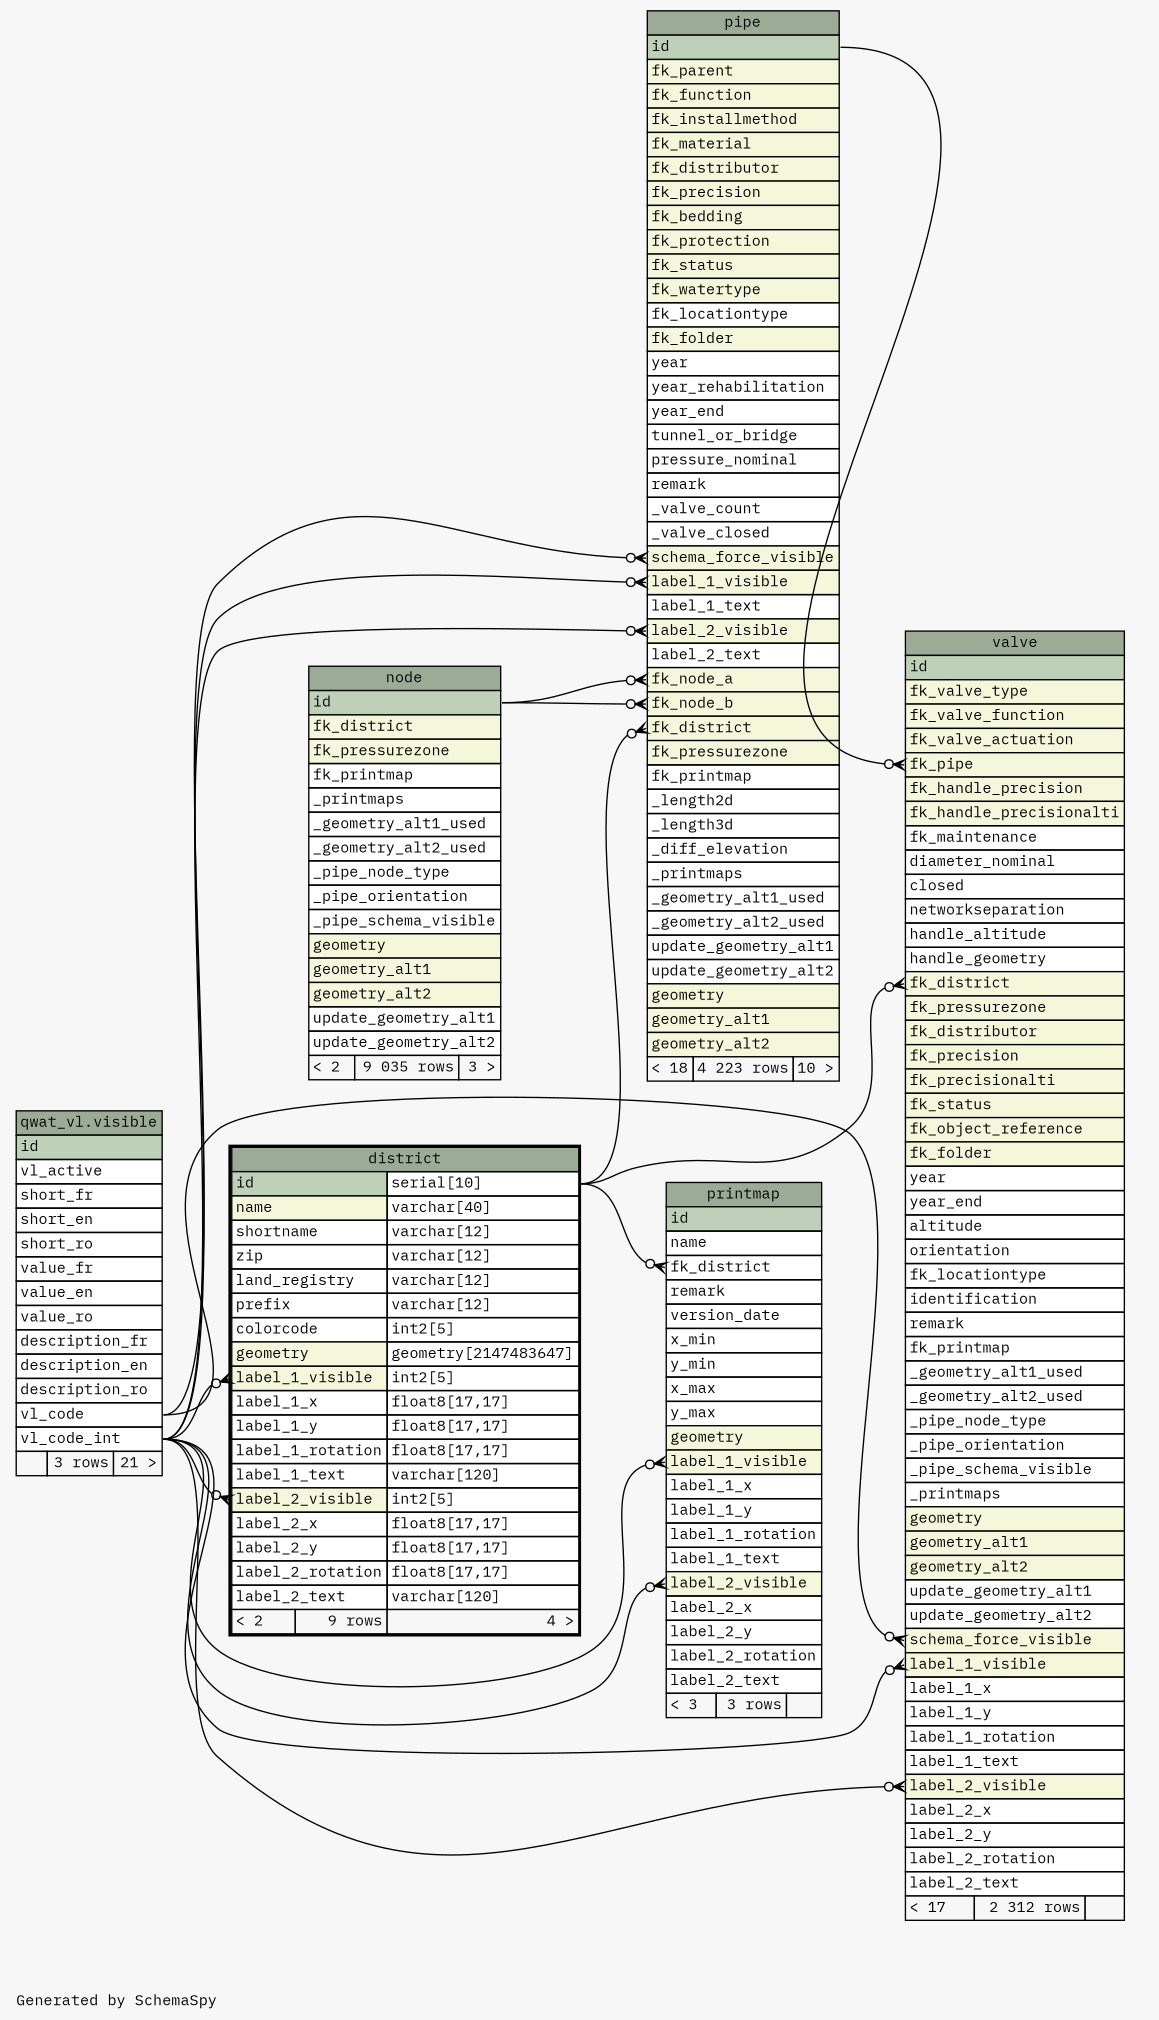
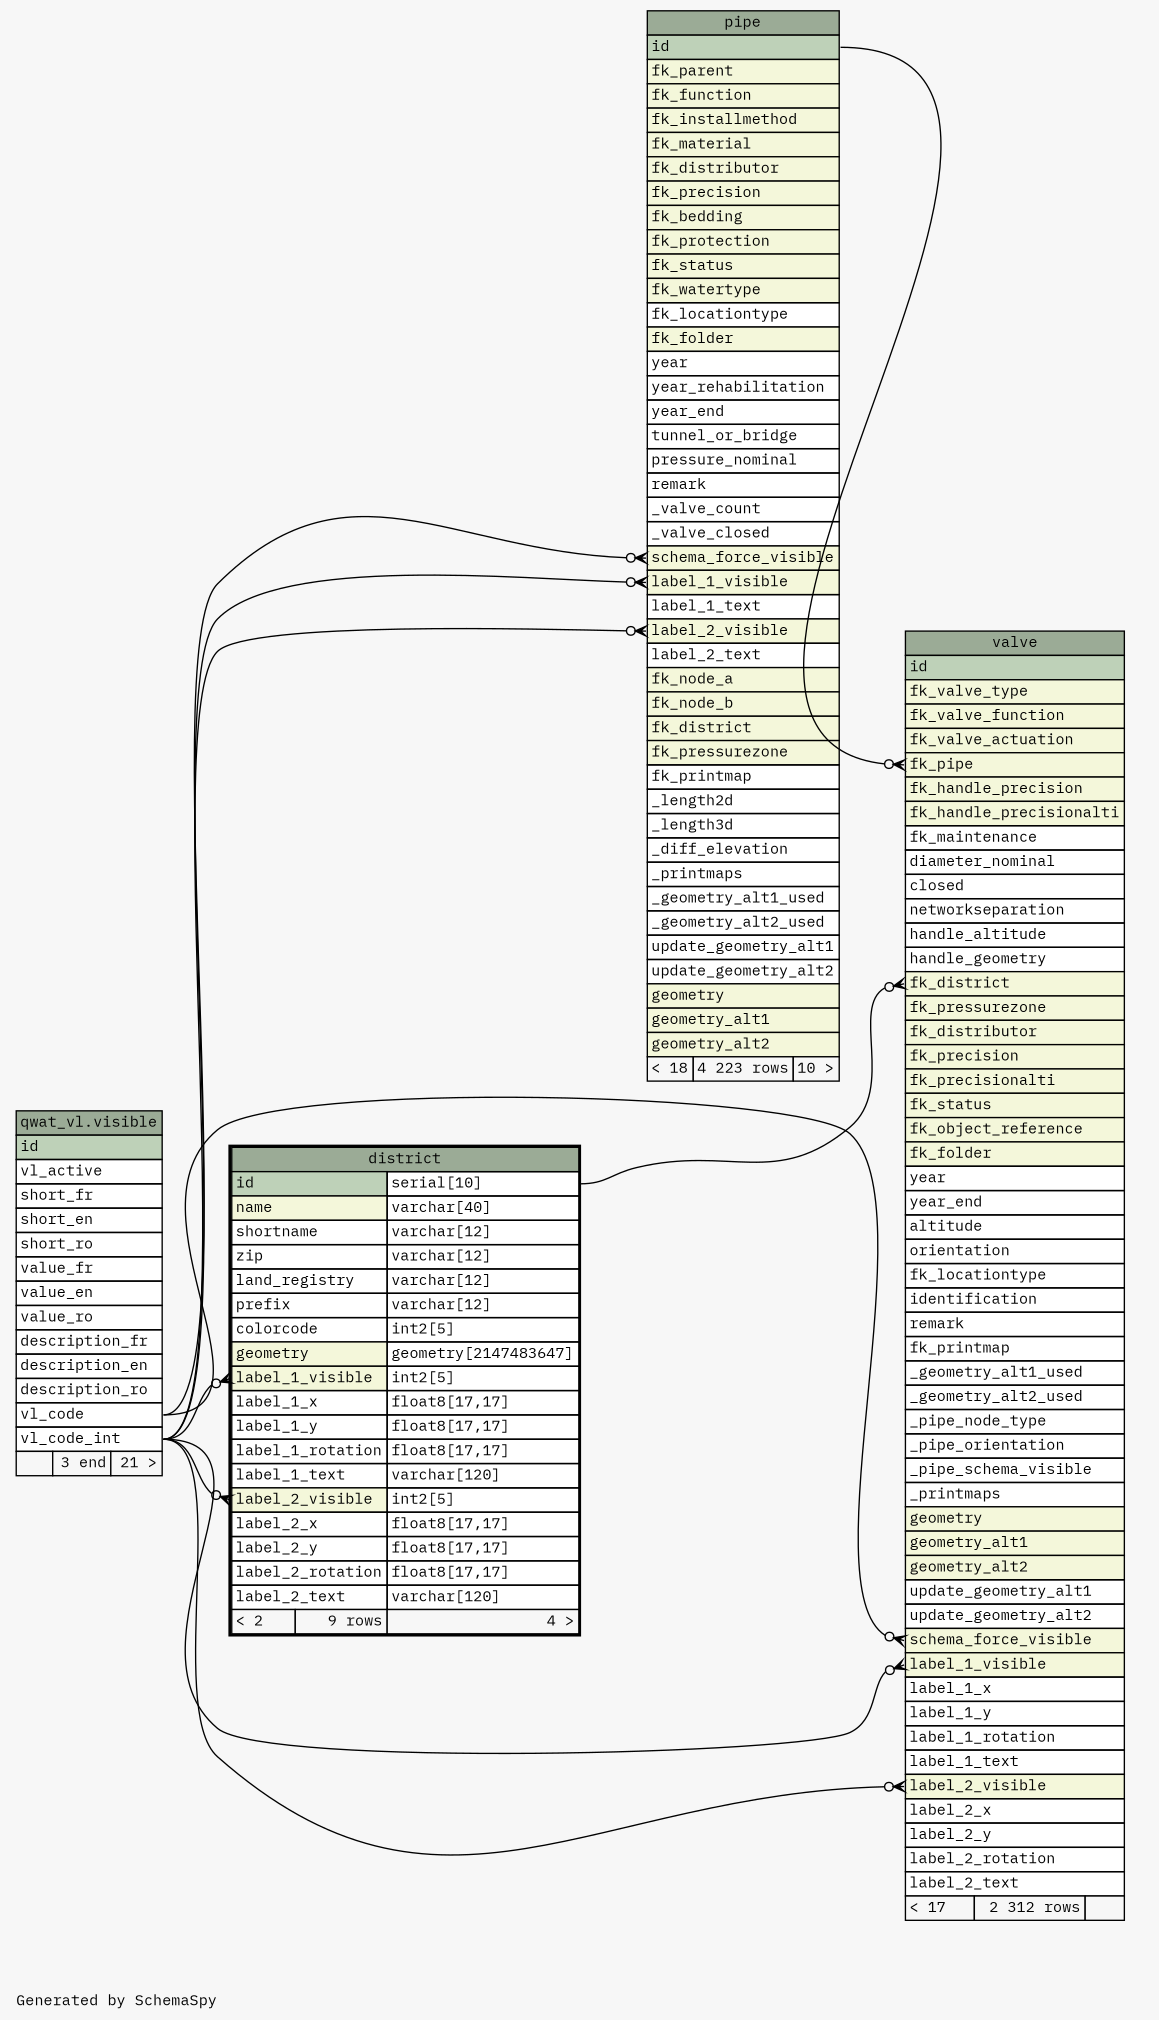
node "node": removed
edge "district" -> "pipe": removed
node "printmap": removed
node "qwat_vl.visible": text "3 rows" -> "3 end"
